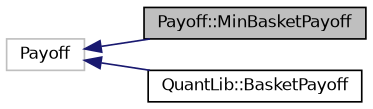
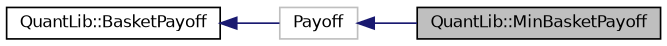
node "Payoff::MinBasketPayoff": label "Payoff::MinBasketPayoff" -> "QuantLib::MinBasketPayoff"
edge "QuantLib::BasketPayoff" -> "Payoff": reversed
